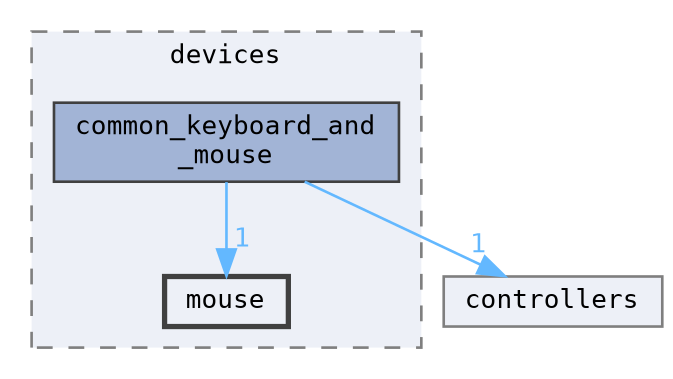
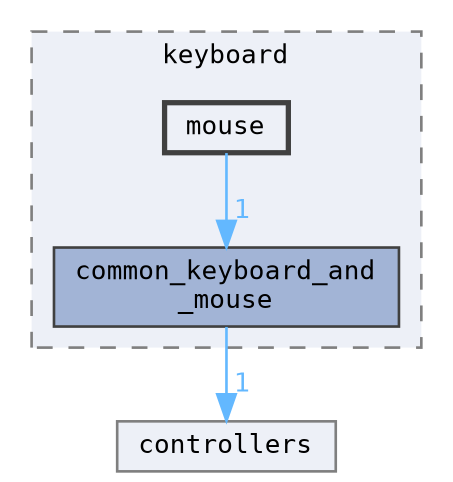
cluster "devices": label "devices" -> "keyboard"
edge "common_keyboard_and _mouse" -> "mouse": reversed
